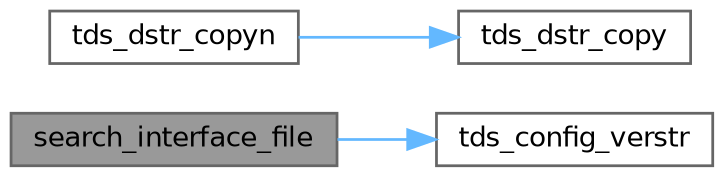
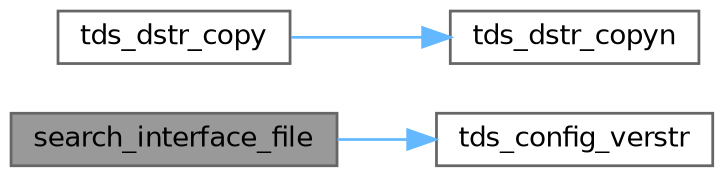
edge "tds_dstr_copyn" -> "tds_dstr_copy": reversed
